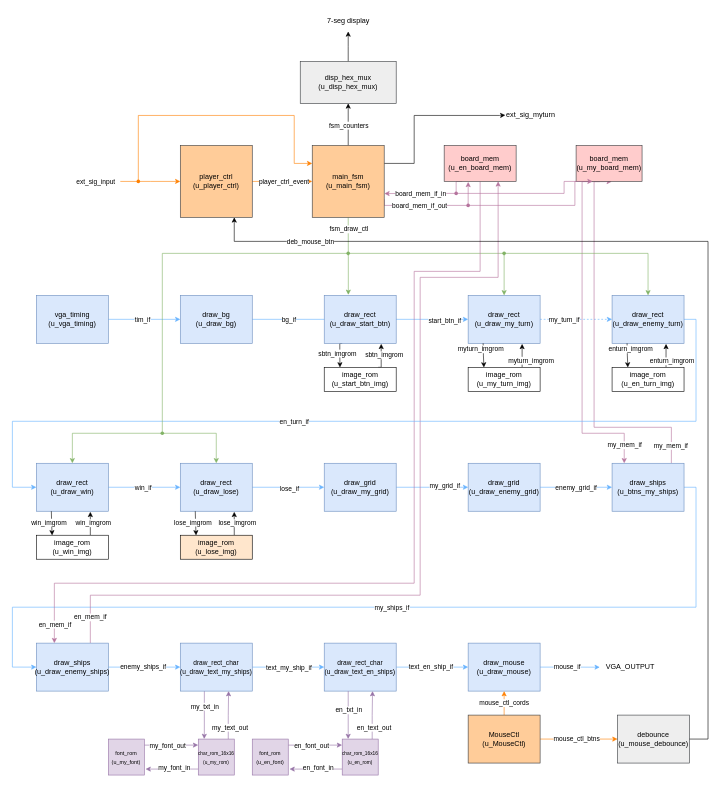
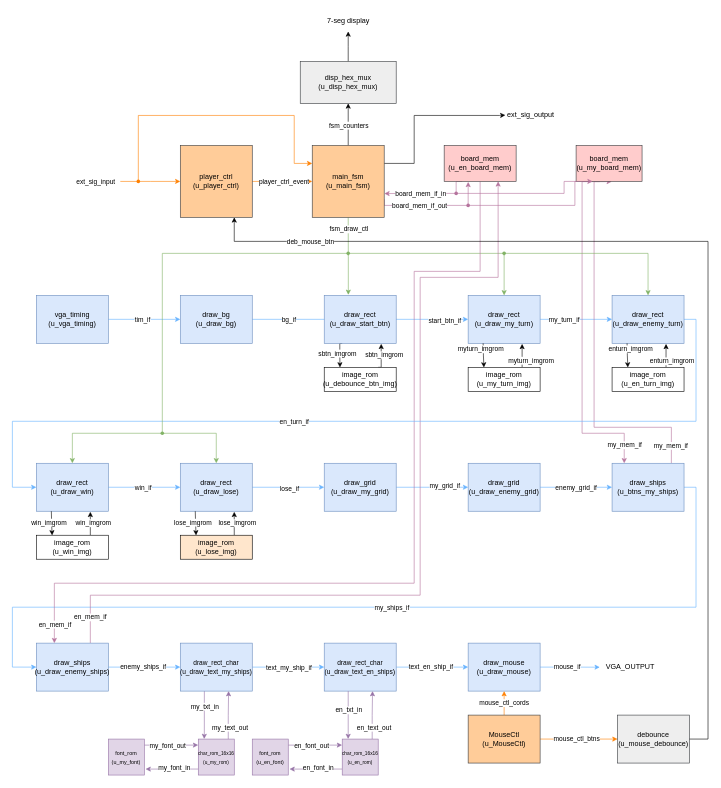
node "ext_sig_myturn": label "ext_sig_myturn" -> "ext_sig_output"
edge "draw_rect (u_draw_my_turn)" -> "draw_rect (u_draw_enemy_turn)": style dashed -> solid
node "image_rom (u_start_btn_img)": label "image_rom (u_start_btn_img)" -> "image_rom (u_debounce_btn_img)"
